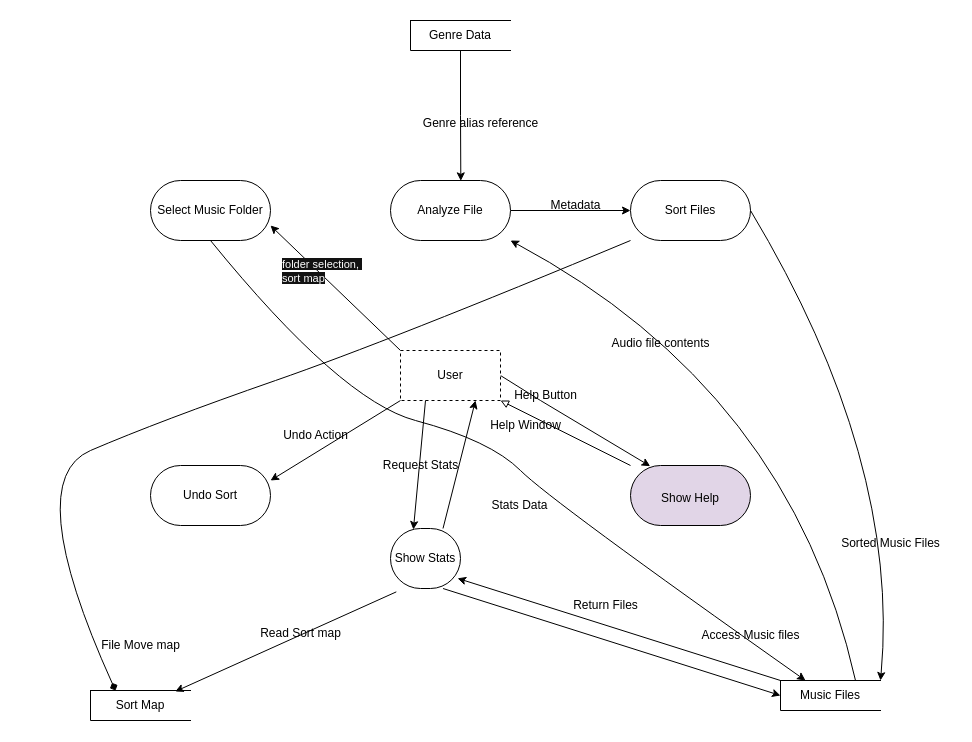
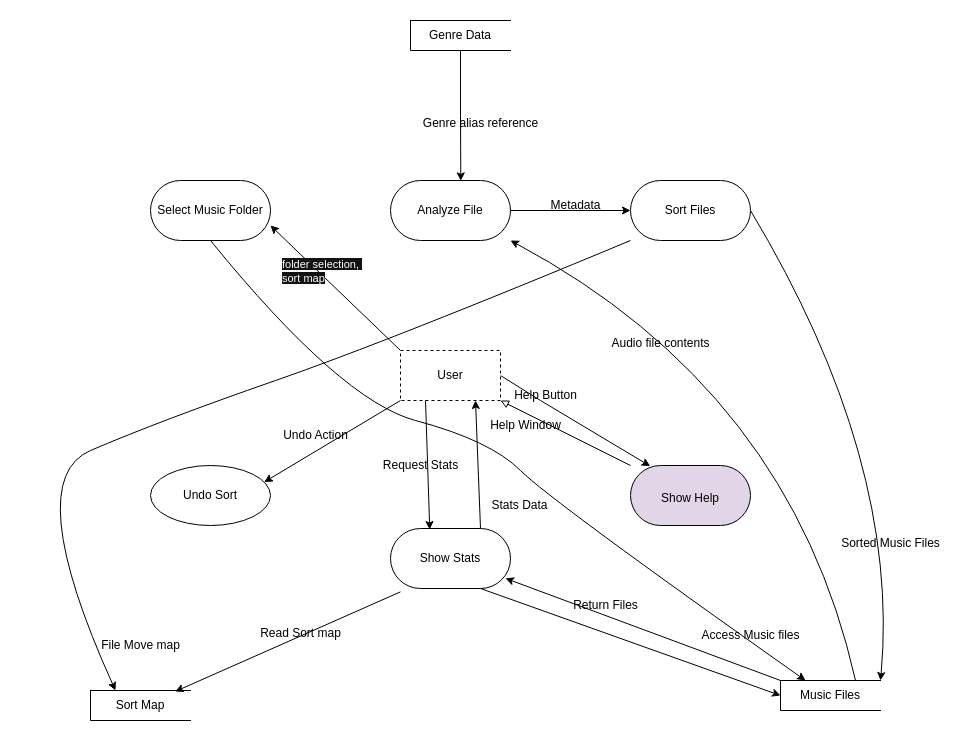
node "Undo Sort": shape rounded rectangle -> ellipse
node "Show Stats": size 70x60 -> 120x60
edge "Sort Files" -> "Sort Map": arrowhead diamond -> classic
